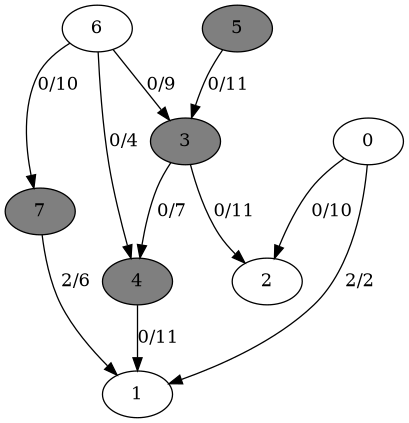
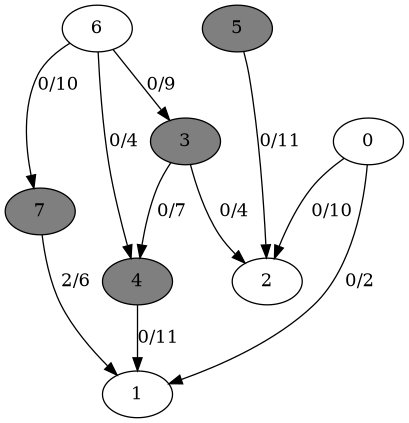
edge "5" -> "3": now "5" -> "2"
edge "3" -> "2": label "0/11" -> "0/4"
edge "0" -> "1": label "2/2" -> "0/2"
